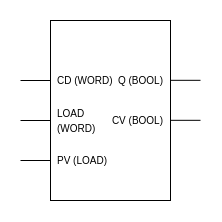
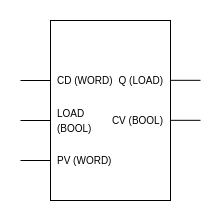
node "Q (BOOL)": label "Q (BOOL)" -> "Q (LOAD)"
node "LOAD (WORD)": label "LOAD (WORD)" -> "LOAD (BOOL)"
node "PV (LOAD)": label "PV (LOAD)" -> "PV (WORD)"
